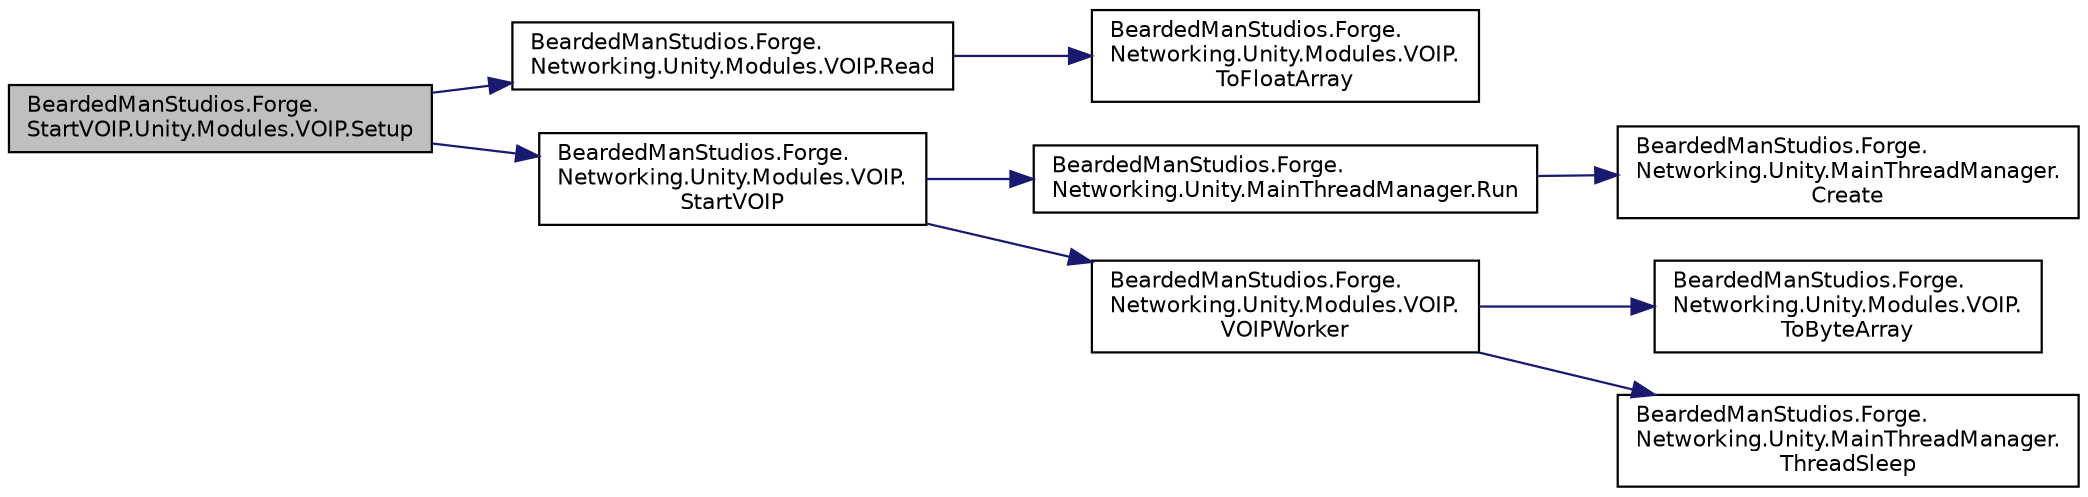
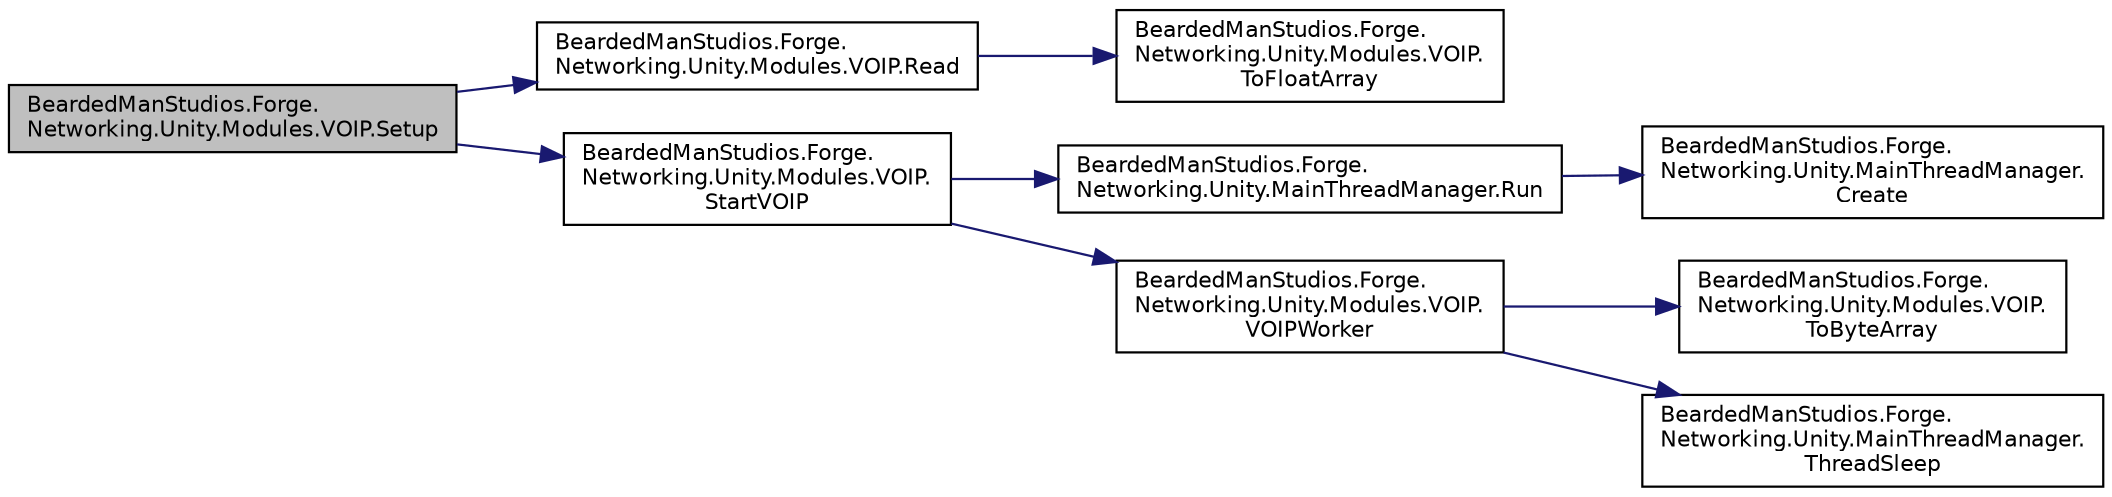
node "BeardedManStudios.Forge. StartVOIP.Unity.Modules.VOIP.Setup": label "BeardedManStudios.Forge. StartVOIP.Unity.Modules.VOIP.Setup" -> "BeardedManStudios.Forge. Networking.Unity.Modules.VOIP.Setup"
